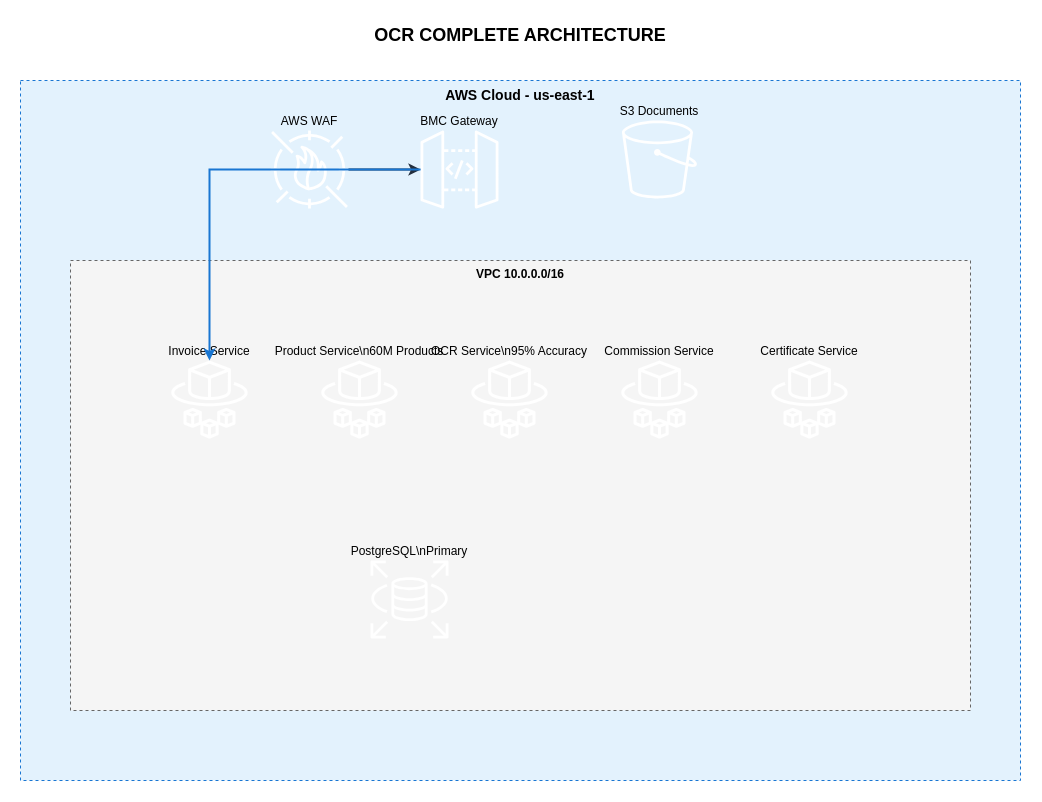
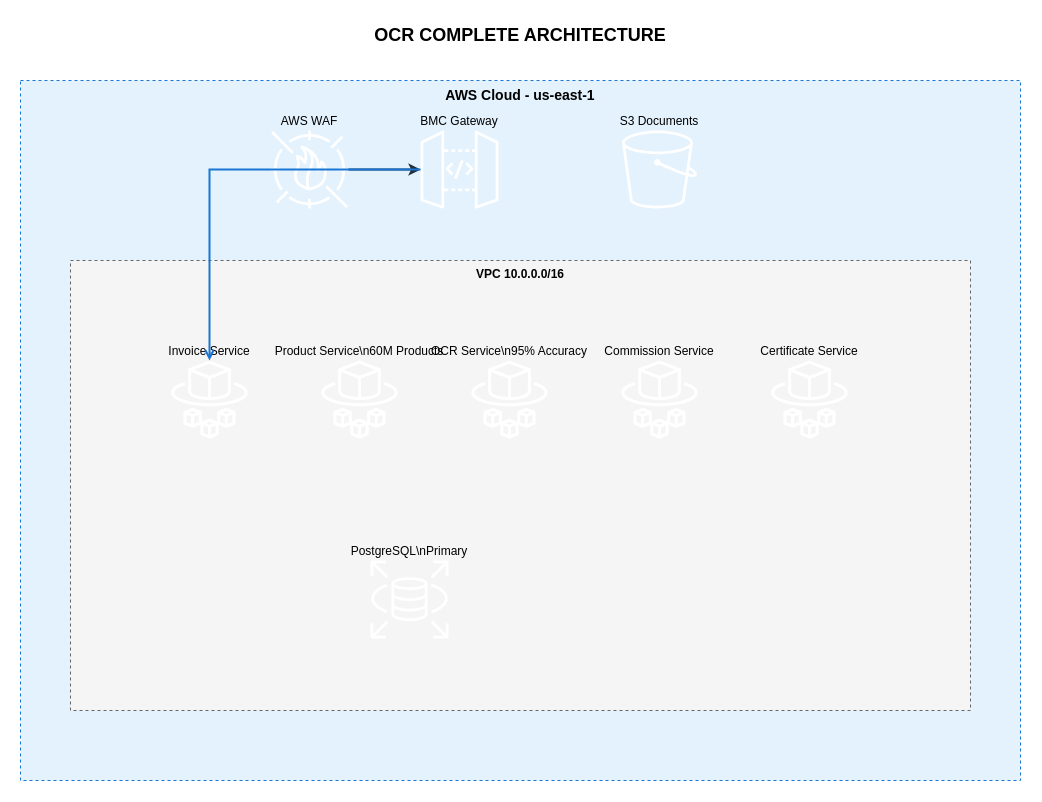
node "S3 Documents": moved (660, 160) -> (660, 170)
edge "BMC Gateway" -> "Invoice Service": arrowhead classic -> open
